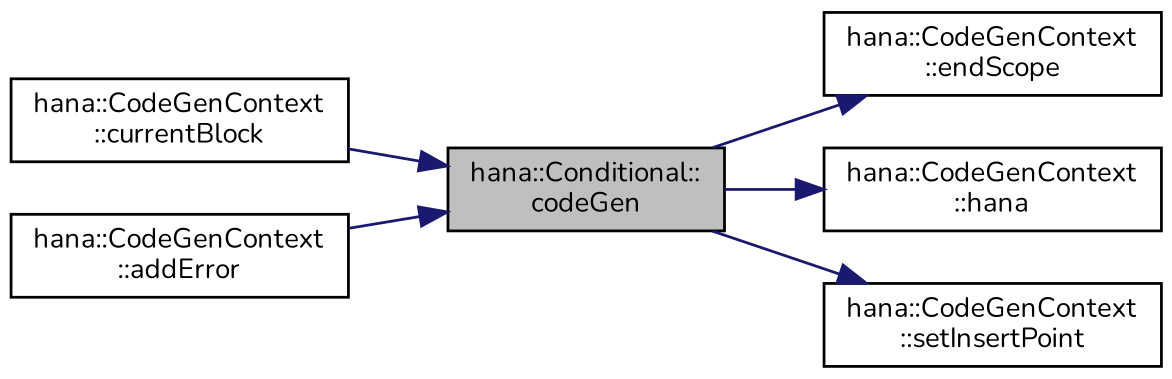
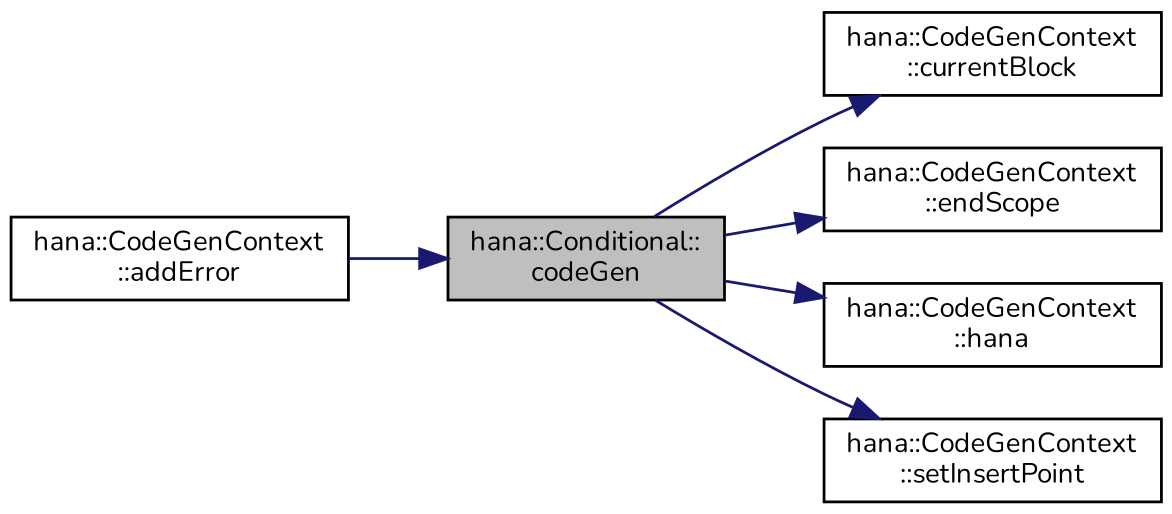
edge "hana::CodeGenContext ::currentBlock" -> "hana::Conditional:: codeGen": reversed
